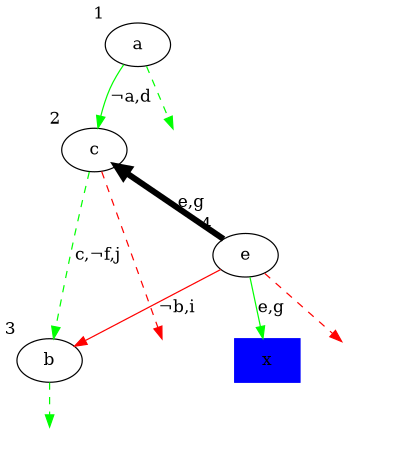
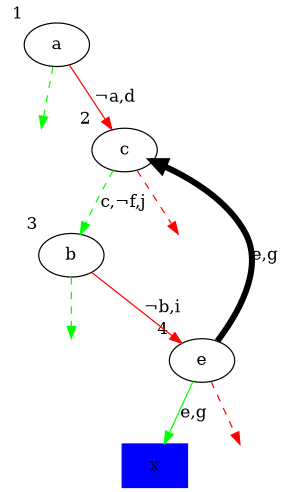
edge "a 1" -> "c 2": color green -> red
edge "e 4" -> "b 3": reversed
